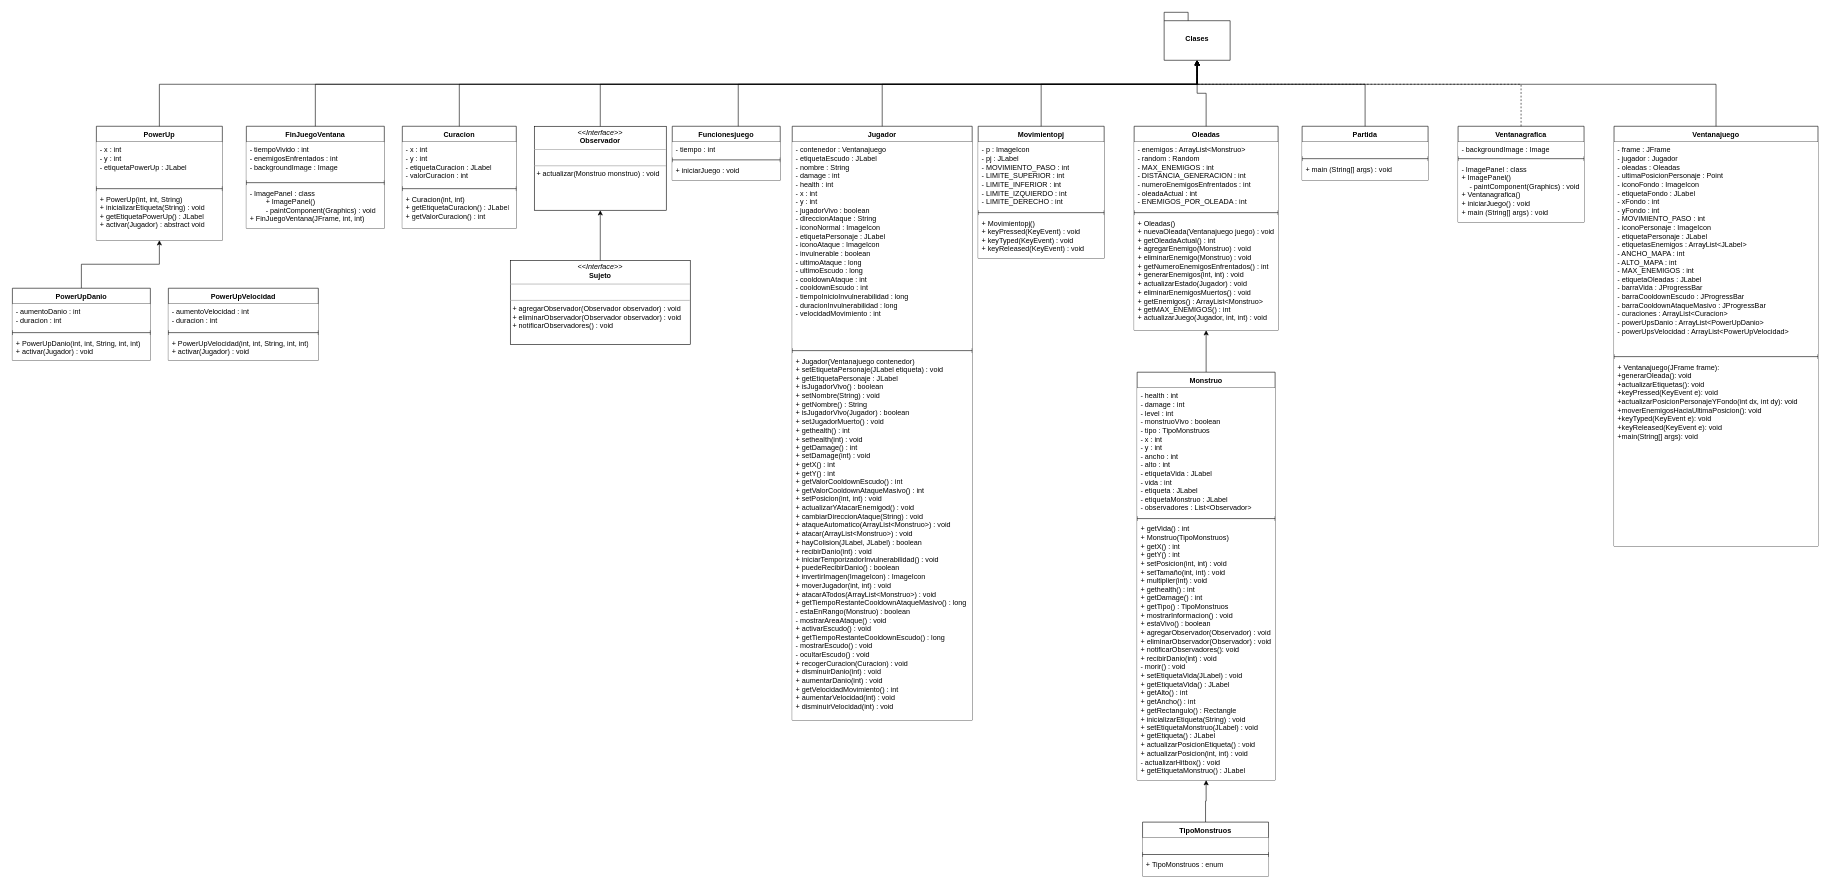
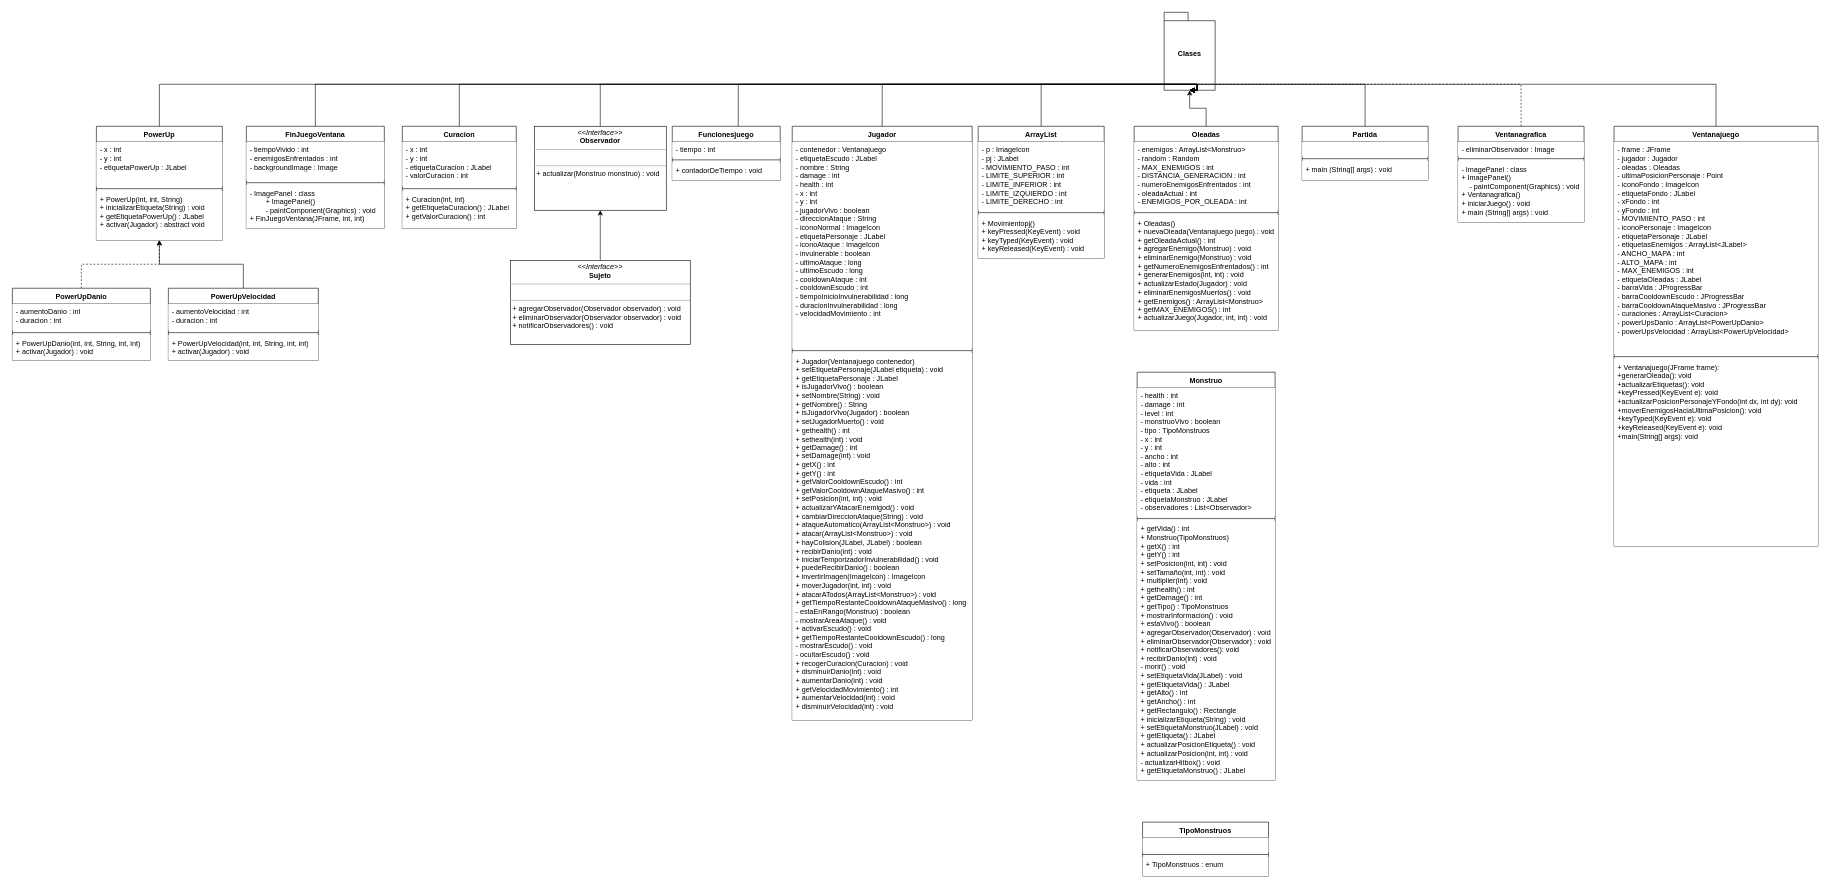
node "Clases": size 66x48 -> 51x78
node "Movimientopj": label "Movimientopj" -> "ArrayList"
node "- backgroundImage : Image": label "- backgroundImage : Image" -> "- eliminarObservador : Image"
node "+ iniciarJuego : void": label "+ iniciarJuego : void" -> "+ contadorDeTiempo : void"
edge "PowerUpDanio" -> "PowerUp": style solid -> dashed
edge "PowerUpVelocidad" -> "PowerUp": added
edge "Monstruo" -> "Oleadas": removed
edge "TipoMonstruos" -> "Monstruo": removed
